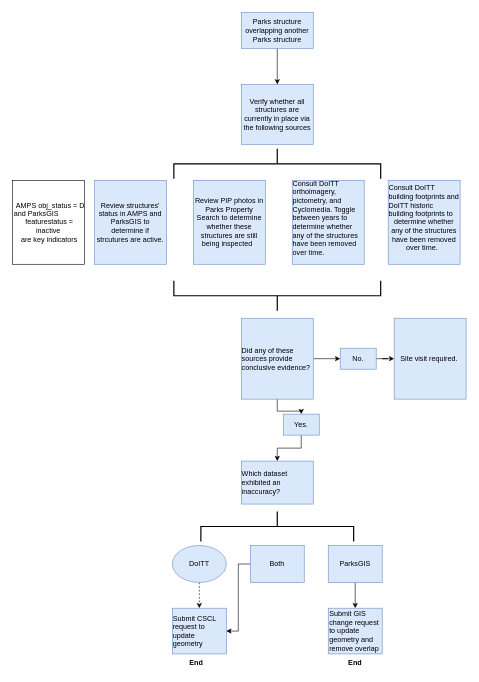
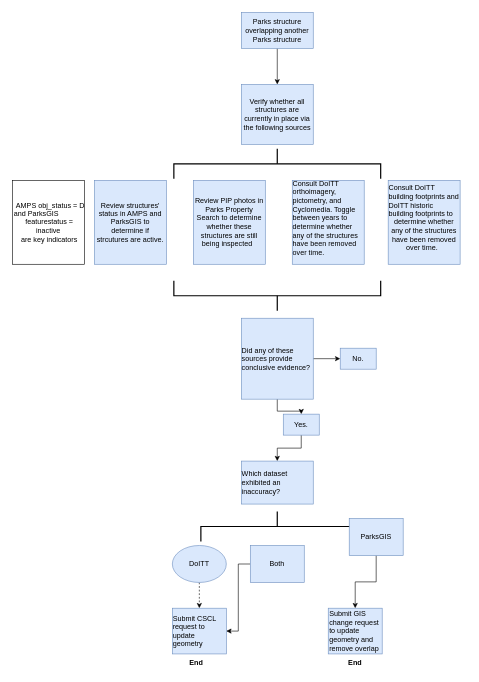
edge "No." -> "Site visit required.": removed
node "Site visit required.": removed
node "ParksGIS": moved (356, 564) -> (377, 537)
